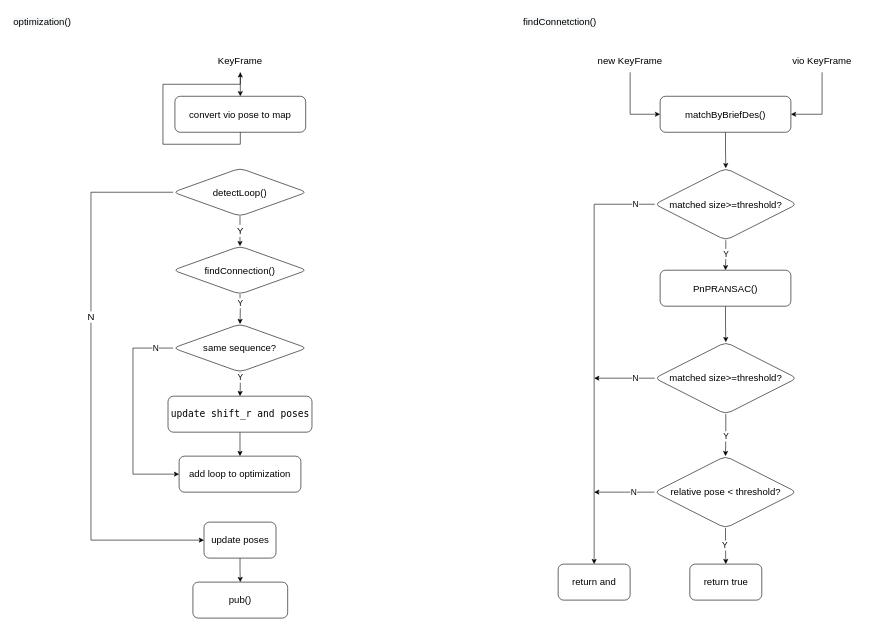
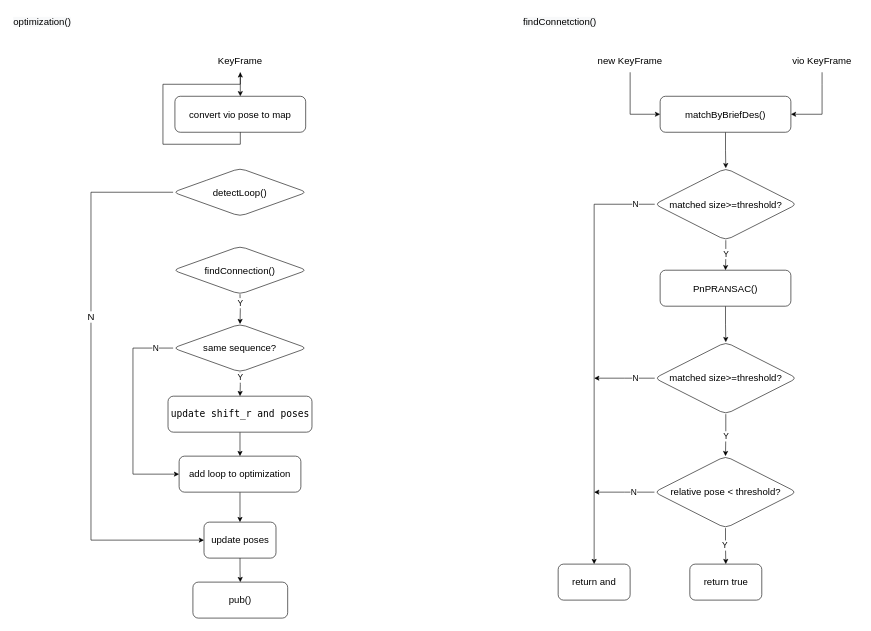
edge "detectLoop()" -> "findConnection()": removed, labels "Y", "Y"
edge "add loop to optimization" -> "update poses": added
